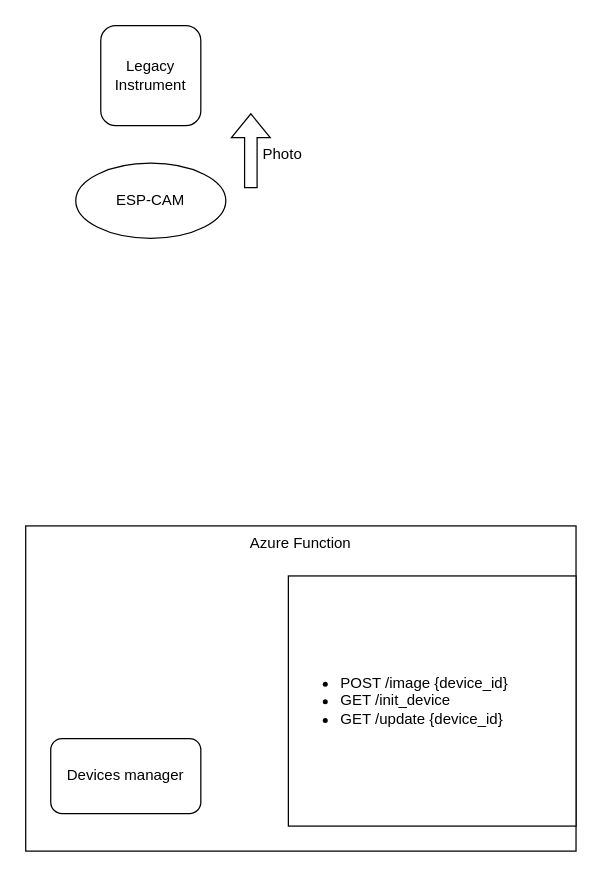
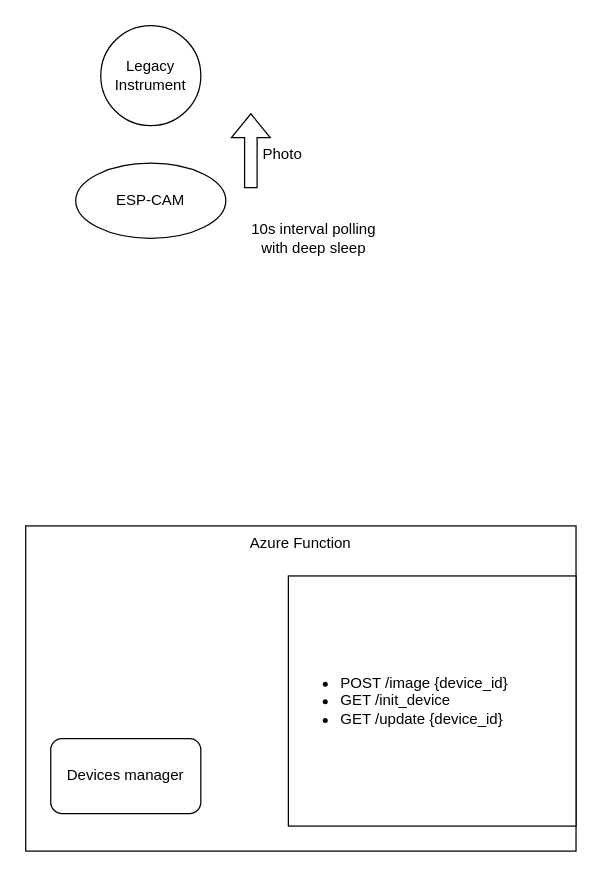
node "Legacy Instrument": shape rounded rectangle -> ellipse
node "10s interval polling with deep sleep": added
